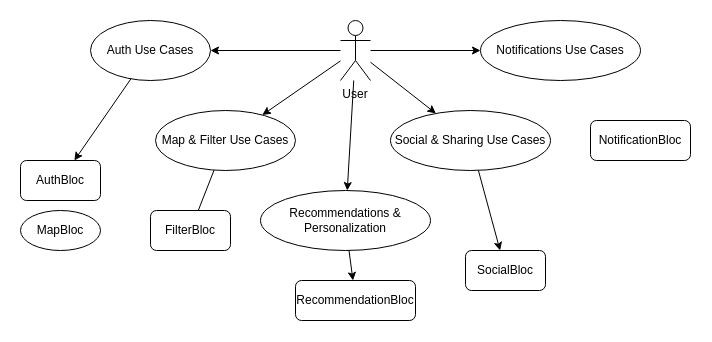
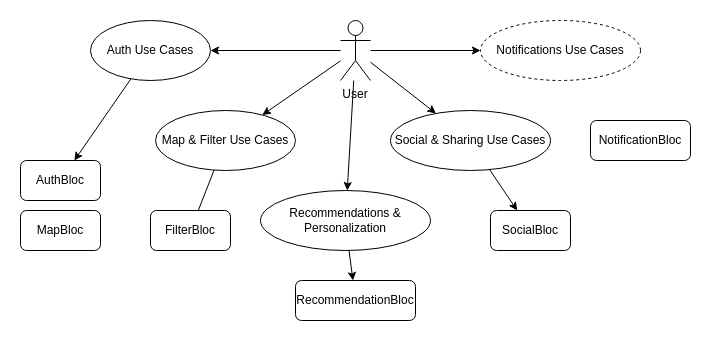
node "Notifications Use Cases": style solid -> dashed
node "MapBloc": shape ellipse -> rounded rectangle
node "SocialBloc": moved (506, 271) -> (531, 231)
